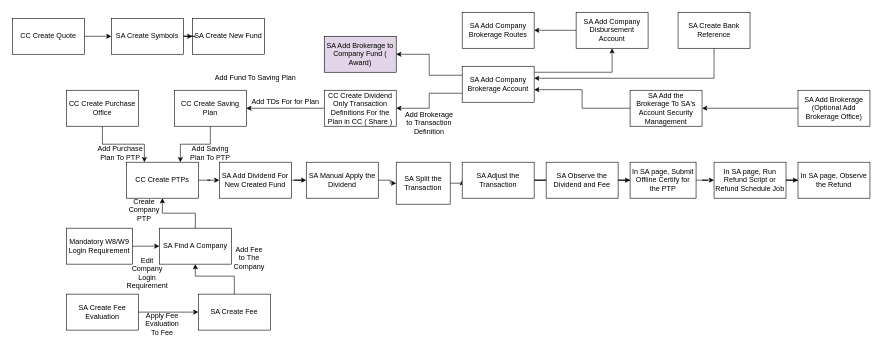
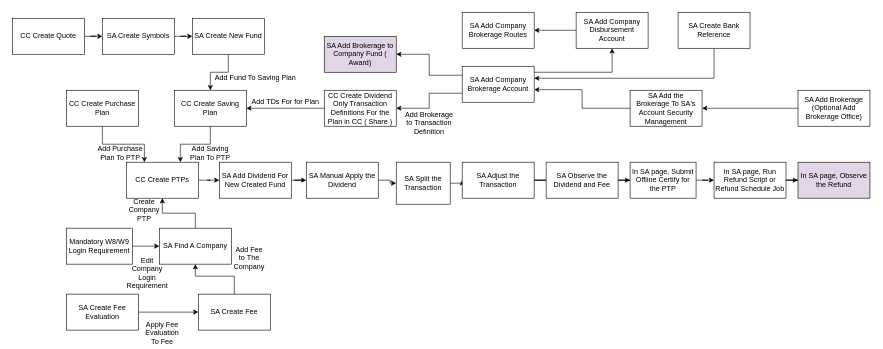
node "SA Create Symbols": moved (147, 36) -> (138, 36)
edge "SA Create New Fund" -> "CC Create Saving Plan": added
node "CC Create Purchase Office": label "CC Create Purchase Office" -> "CC Create Purchase Plan"
node "In SA page, Observe the Refund": fillcolor #ffffff -> #e1d5e7
node "Apply Fee Evaluation To Fee": moved (162, 324) -> (162, 333)
